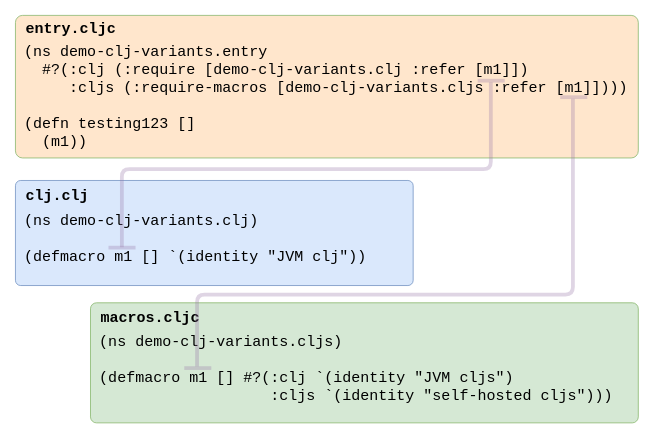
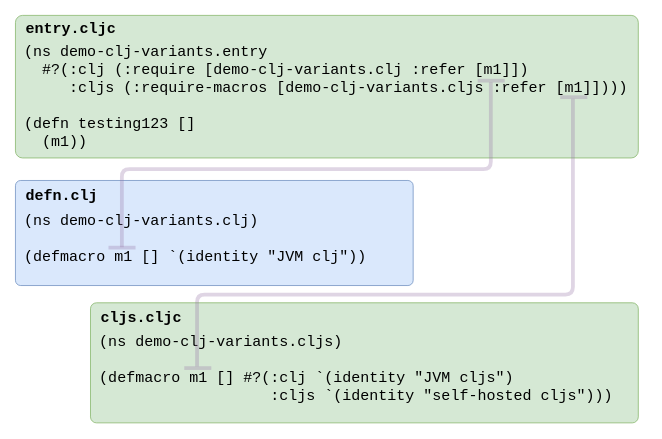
node "entry.cljc": fillcolor #ffe6cc -> #d5e8d4
node "clj.clj": label "clj.clj" -> "defn.clj"
node "macros.cljc": label "macros.cljc" -> "cljs.cljc"
